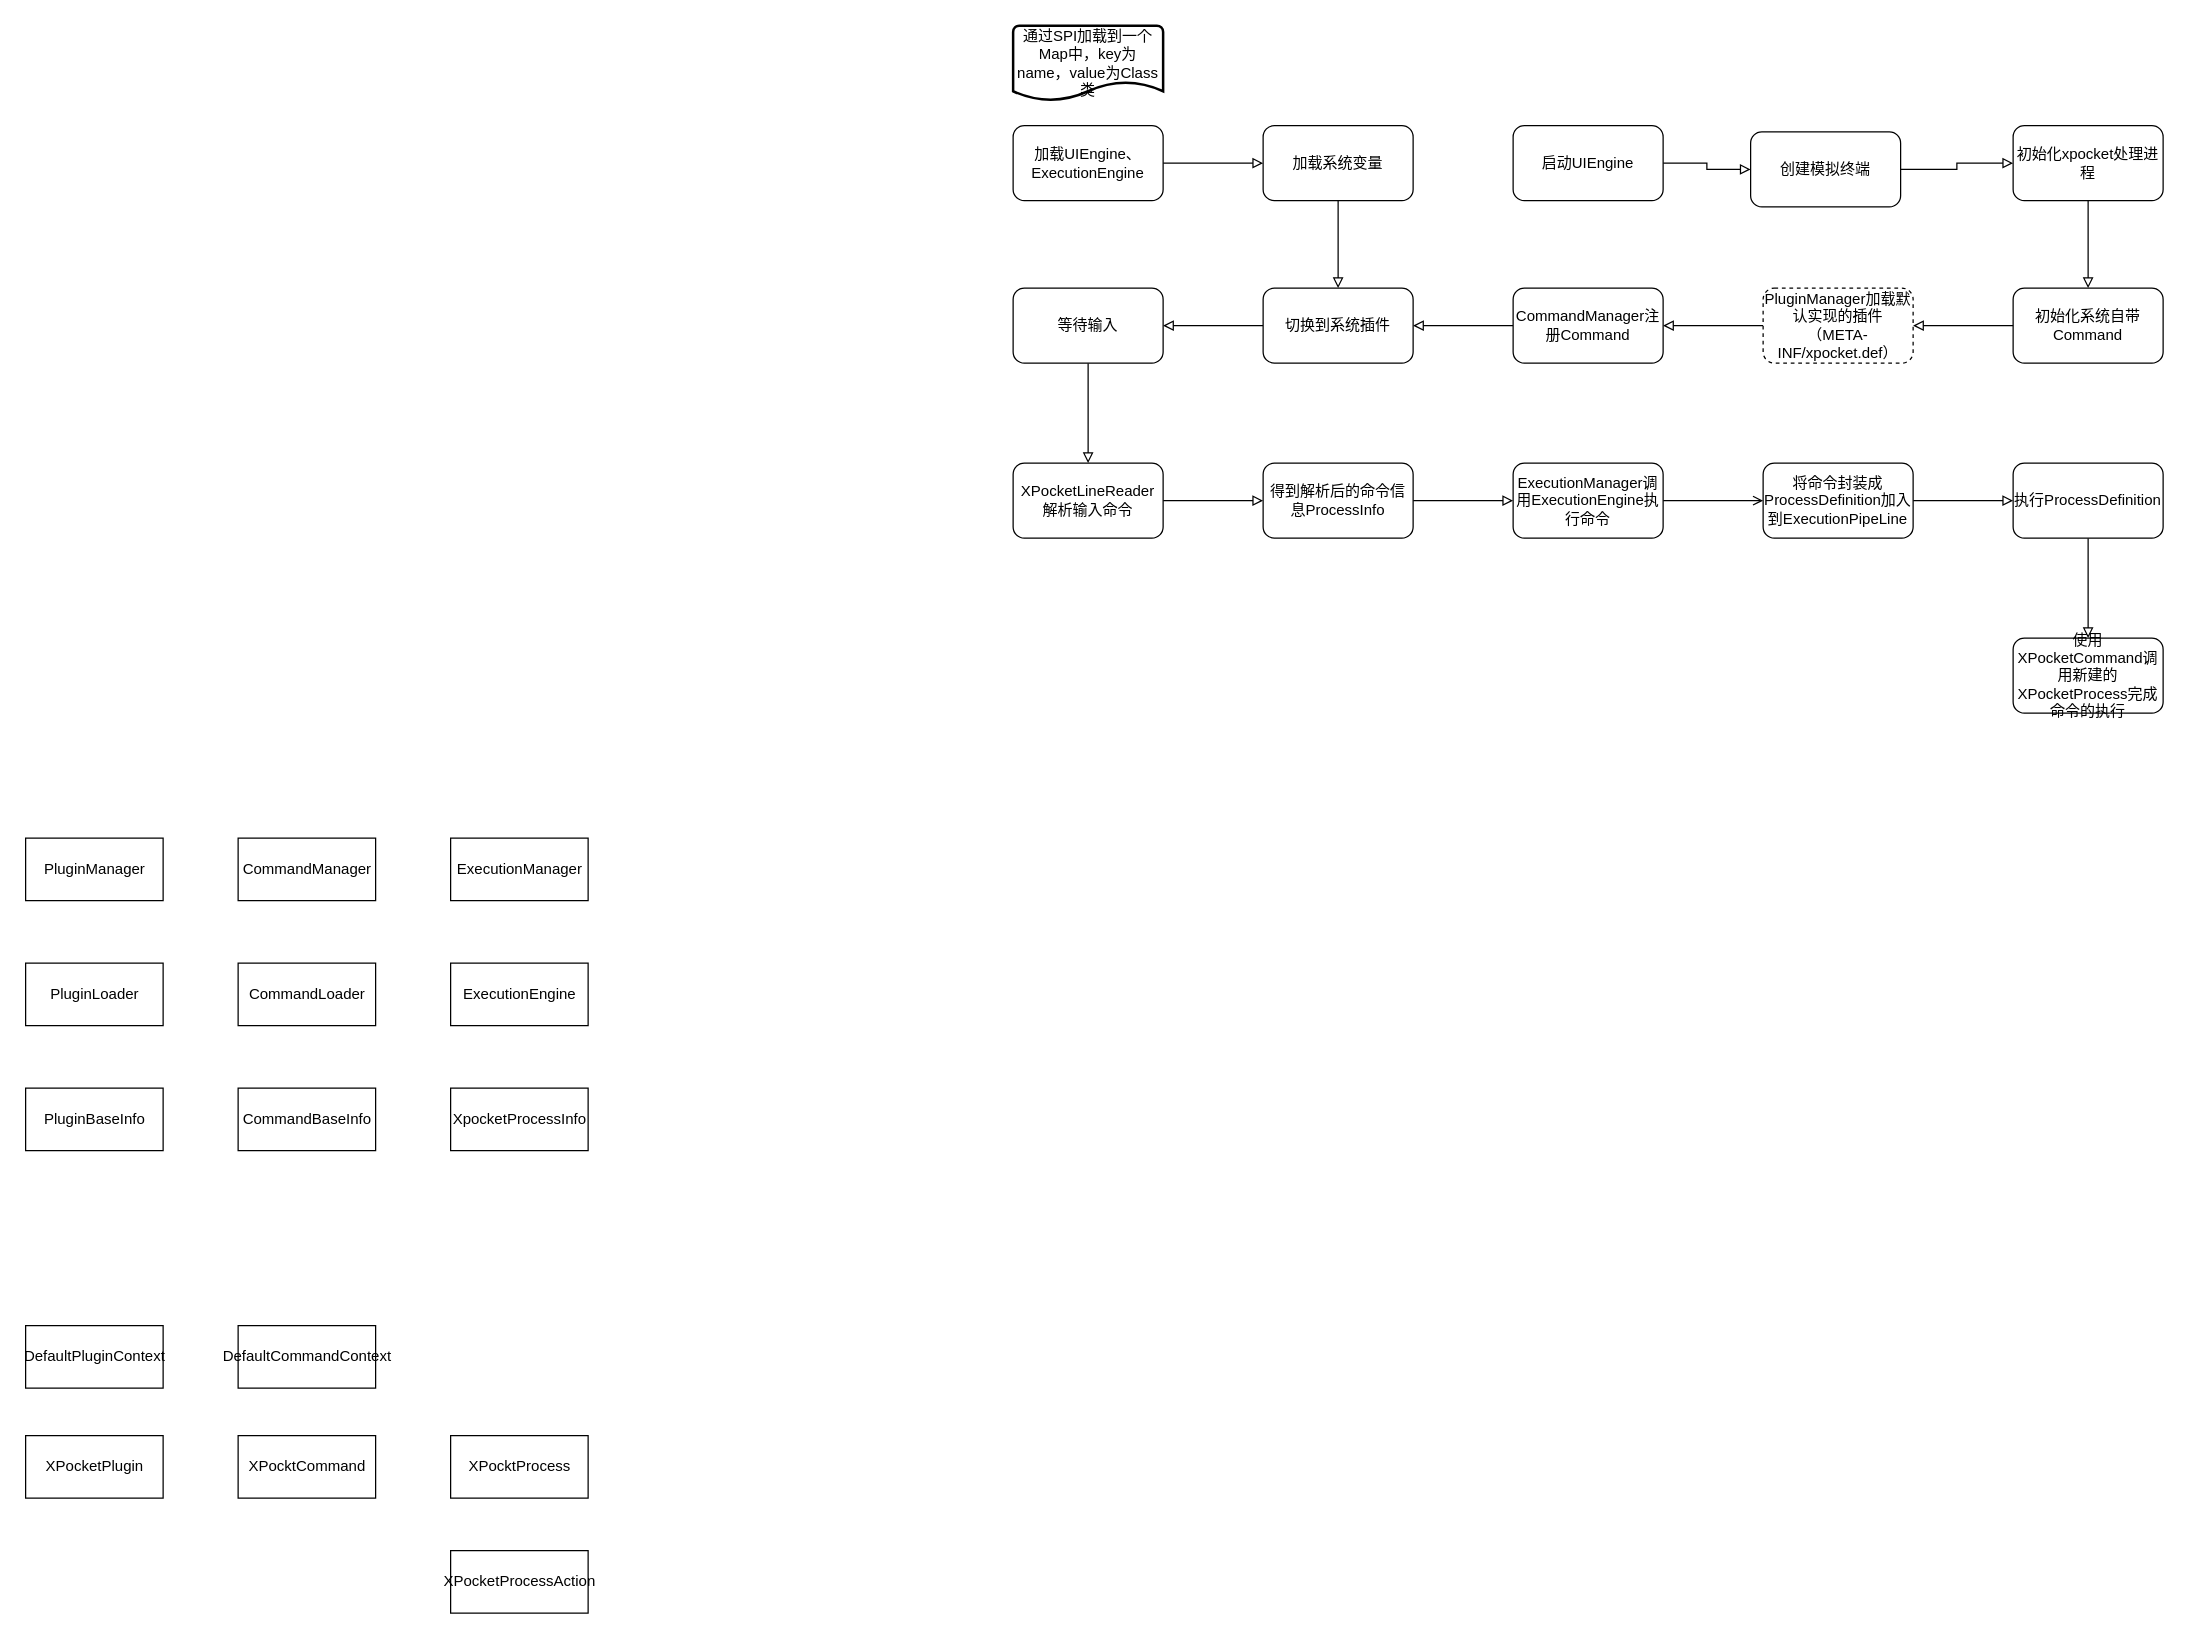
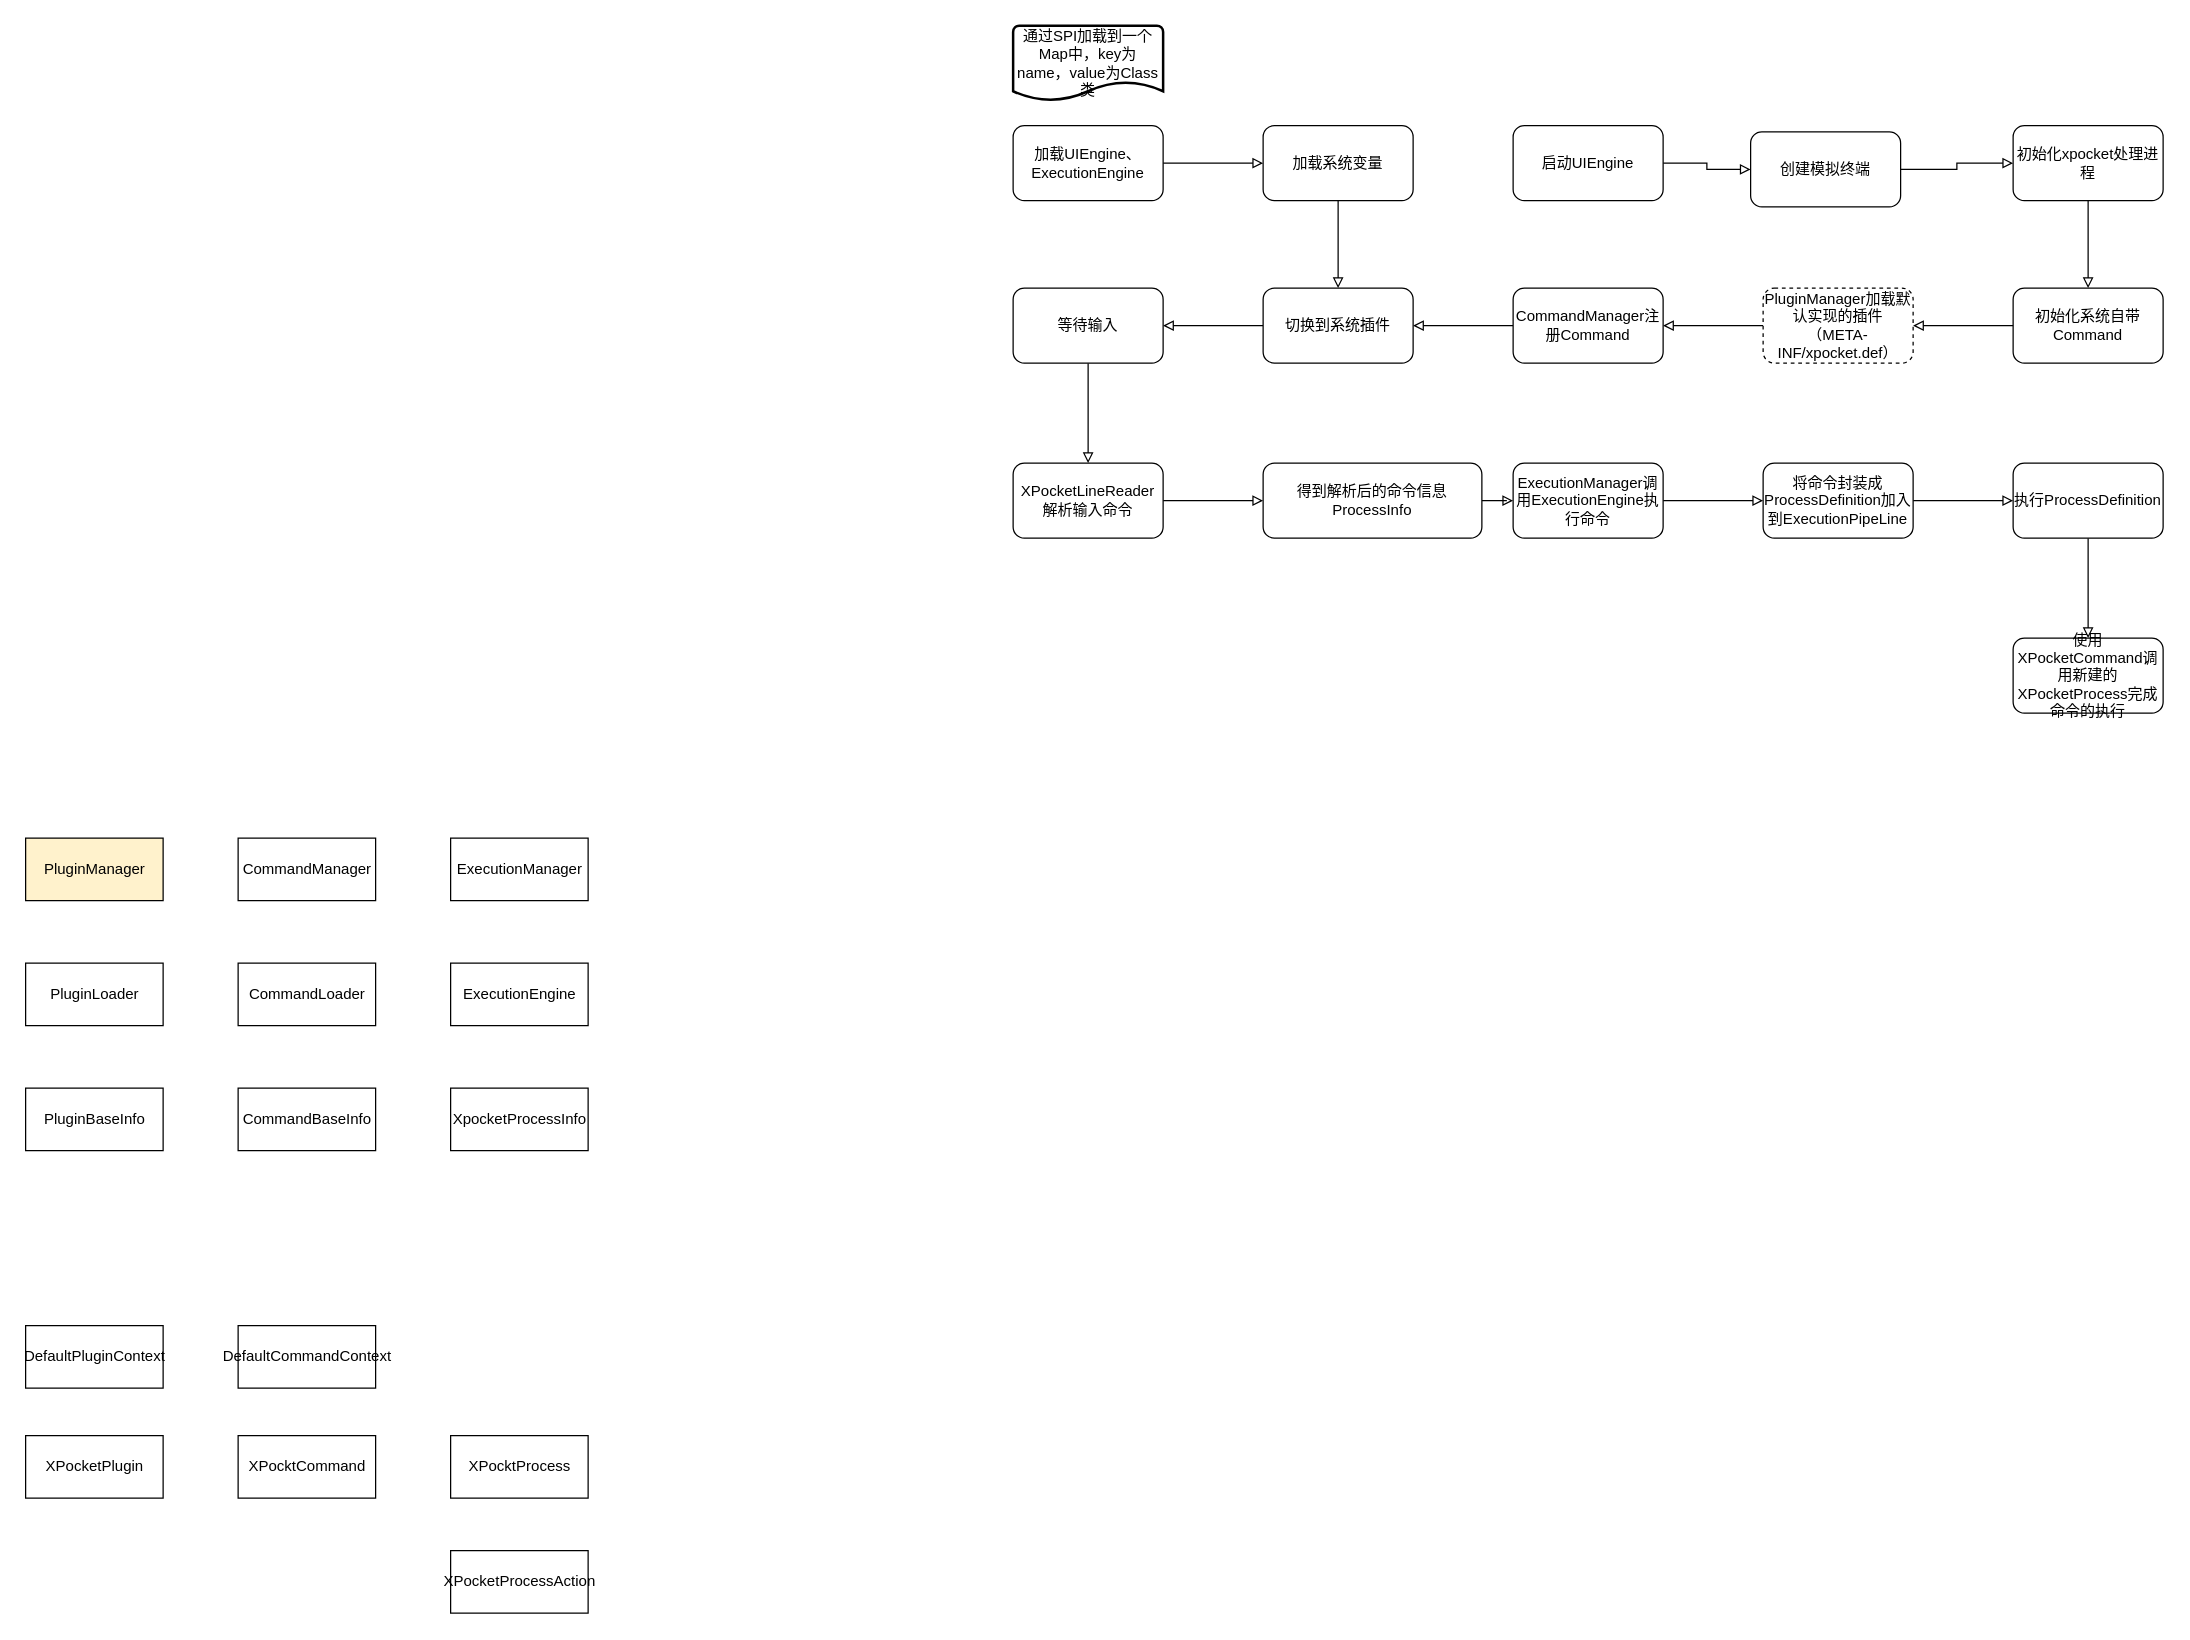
node "得到解析后的命令信息ProcessInfo": size 150x75 -> 219x75
edge "ExecutionManager调用ExecutionEngine执行命令" -> "将命令封装成ProcessDefinition加入到ExecutionPipeLine": arrowhead open -> block
node "PluginManager": fillcolor #ffffff -> #fff2cc
